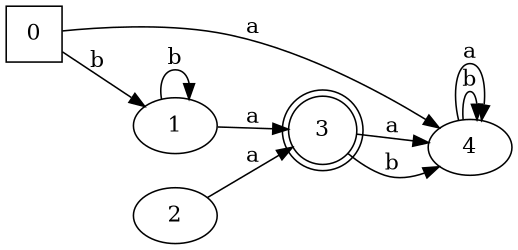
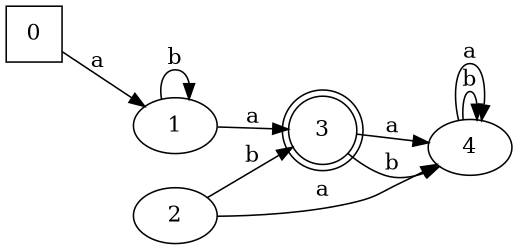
edge "0" -> "4": now "2" -> "4"
edge "0" -> "1": label "b" -> "a"
edge "2" -> "3": label "a" -> "b"
